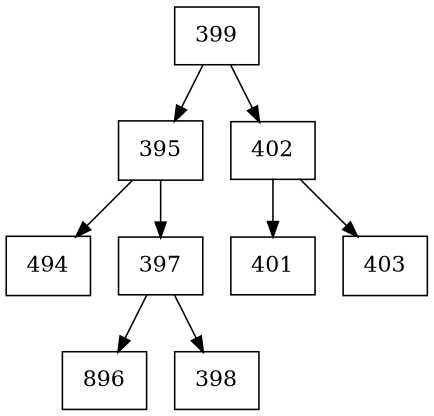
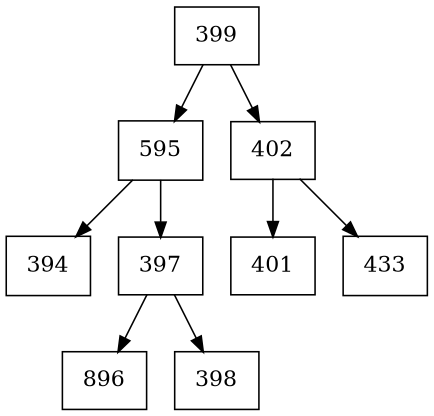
node "395": label "395" -> "595"
node "494": label "494" -> "394"
node "403": label "403" -> "433"
